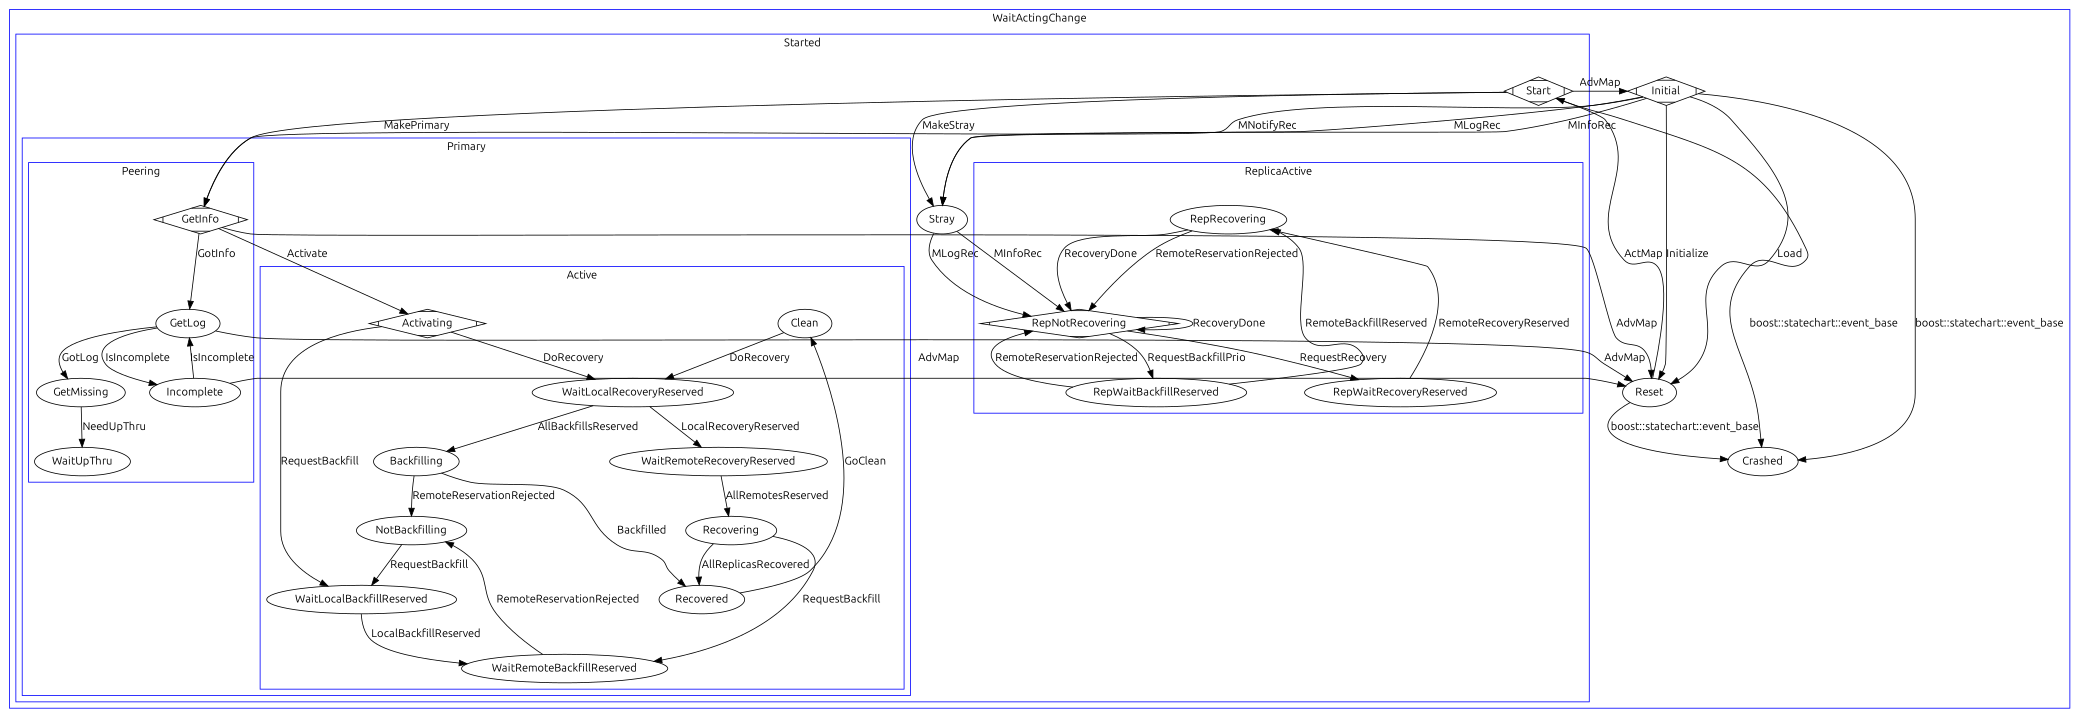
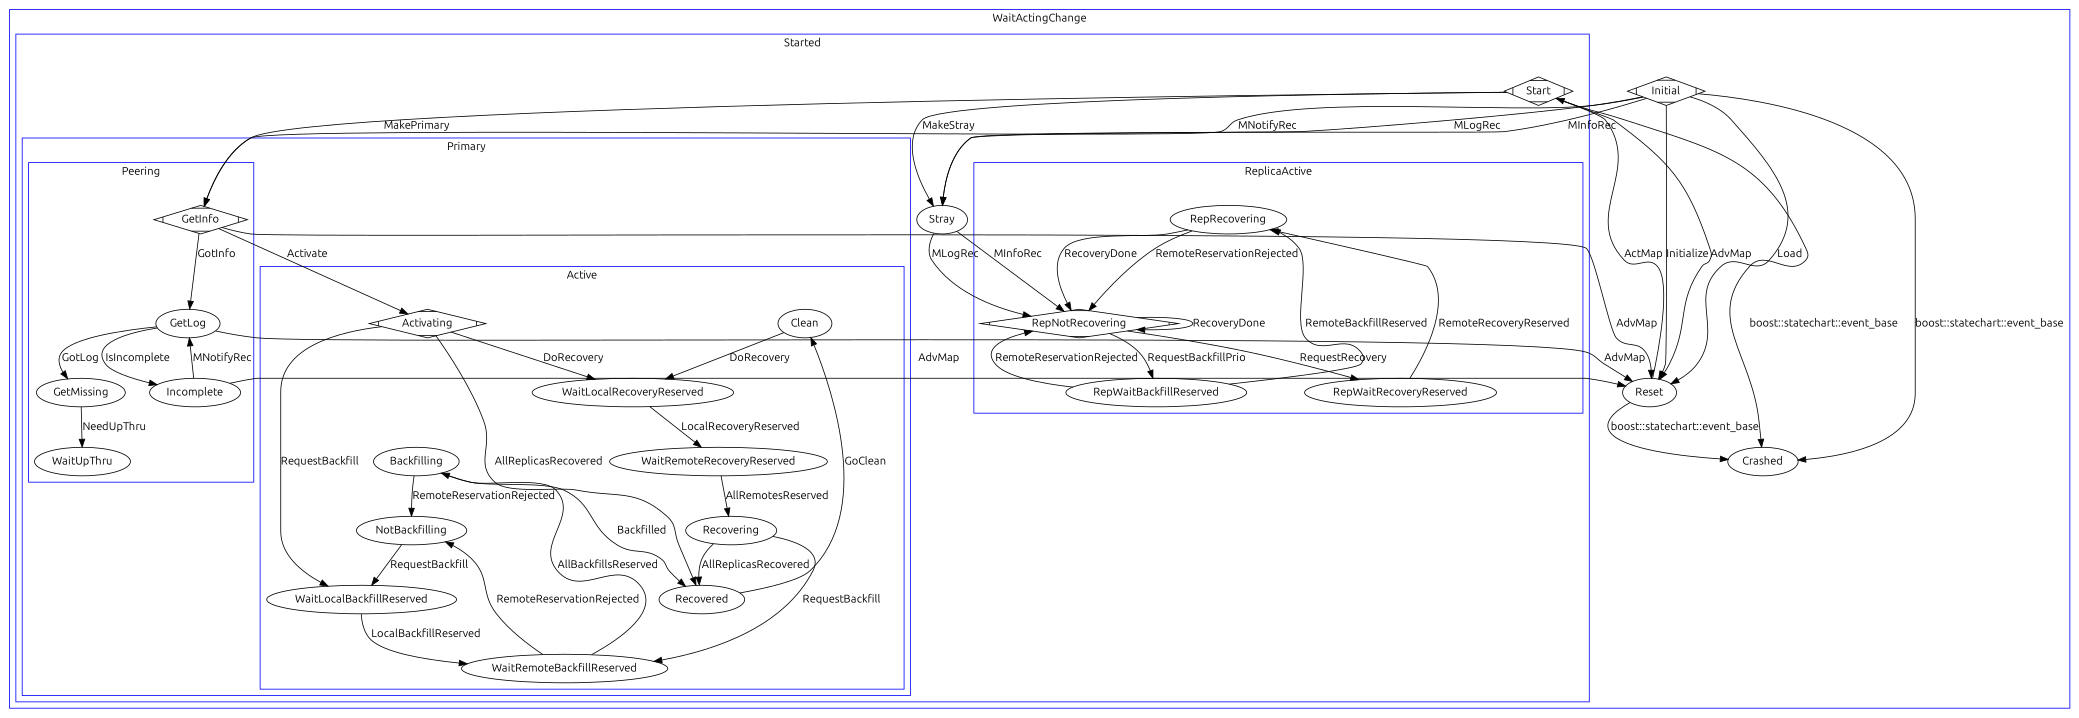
edge "Start" -> "Initial": now "Start" -> "Reset"
edge "Incomplete" -> "GetLog": label "IsIncomplete" -> "MNotifyRec"
edge "WaitLocalRecoveryReserved" -> "Backfilling": now "WaitRemoteBackfillReserved" -> "Backfilling"
edge "Activating" -> "Recovered": added, label "AllReplicasRecovered"
